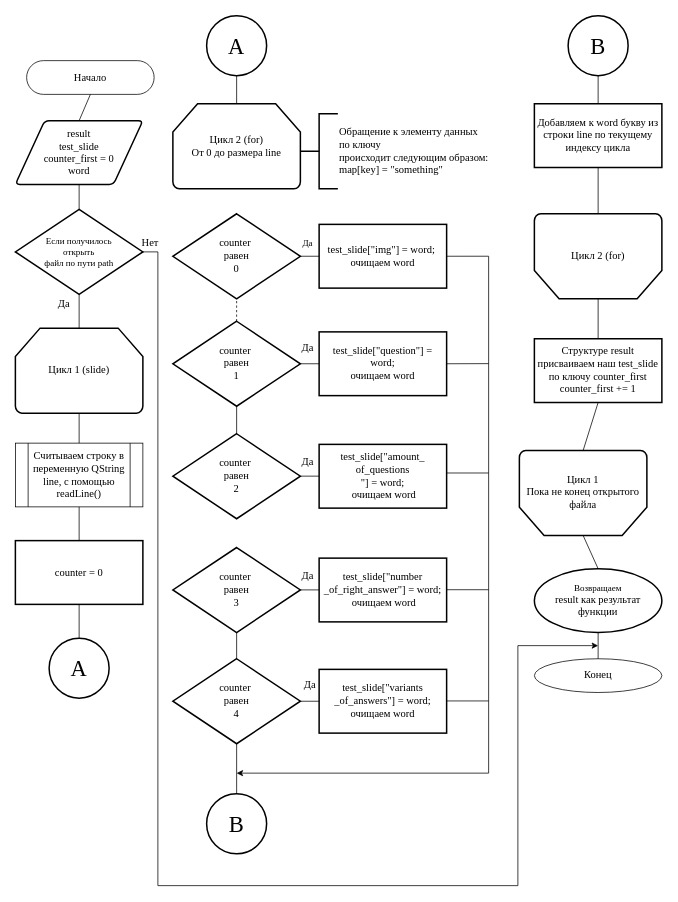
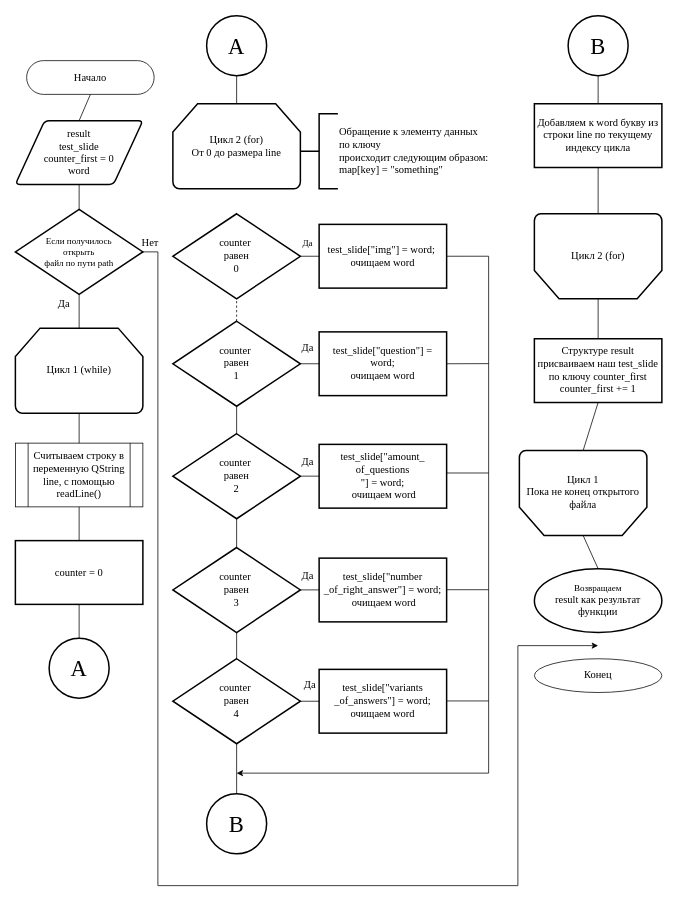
node "Цикл 1 (slide)": label "Цикл 1 (slide)" -> "Цикл 1 (while)"
edge "counter равен 2" -- "counter равен 3": added
edge "Возвращаемresult как результат функции" -- "Конец": removed
